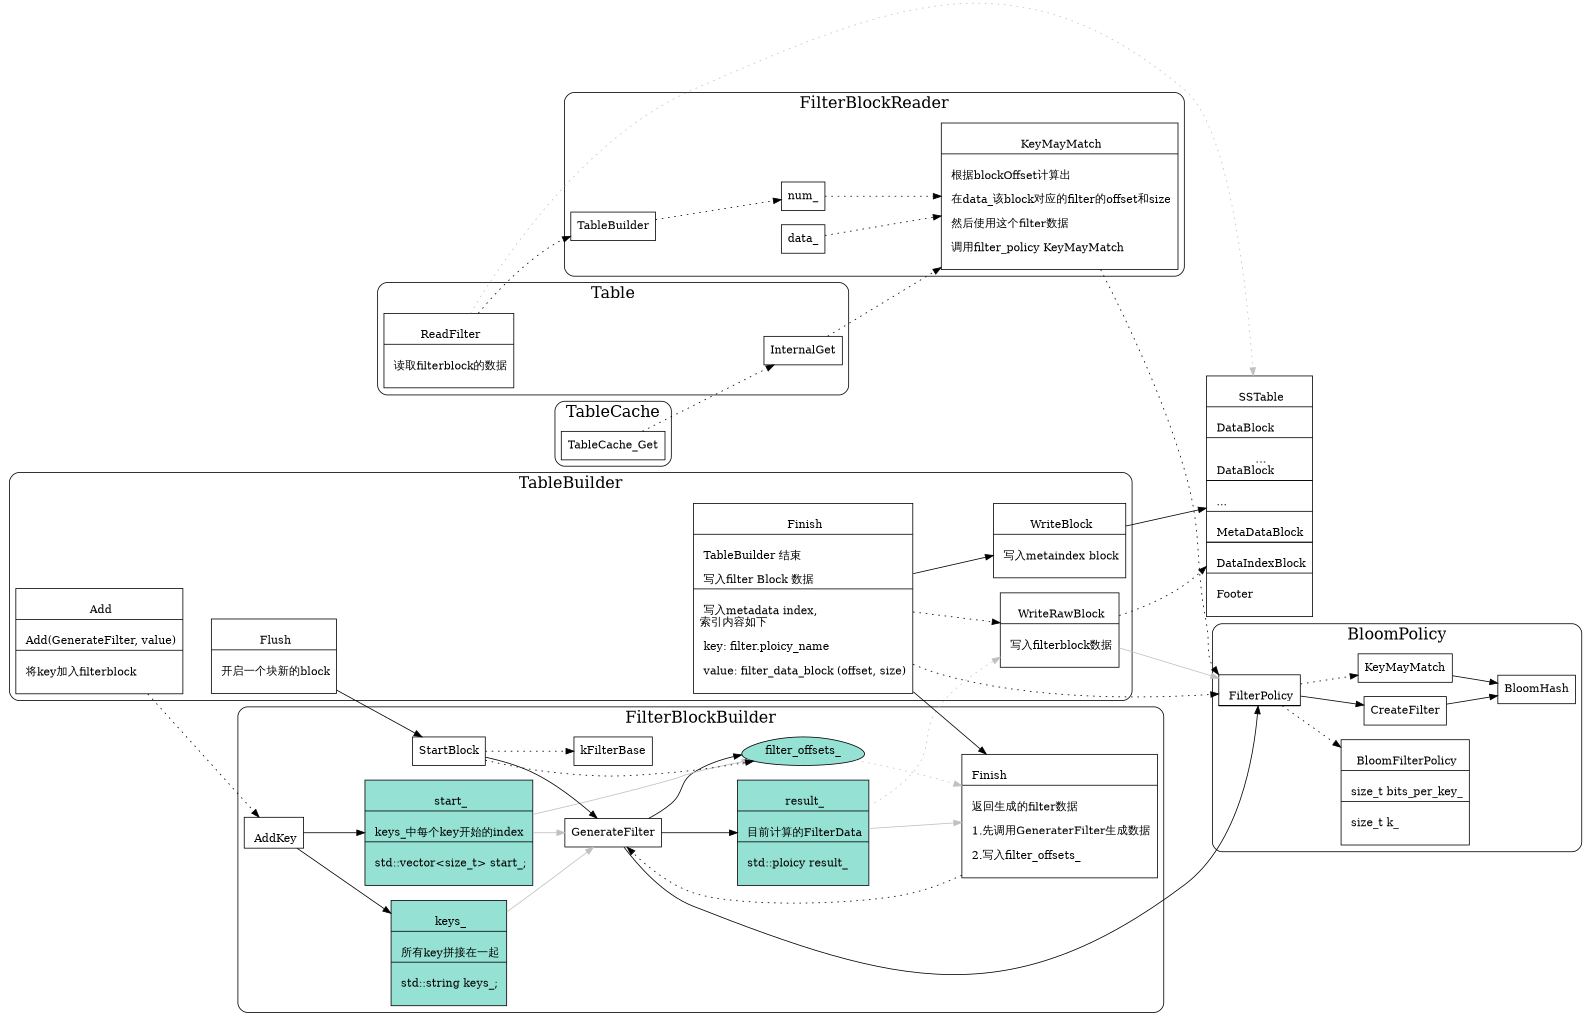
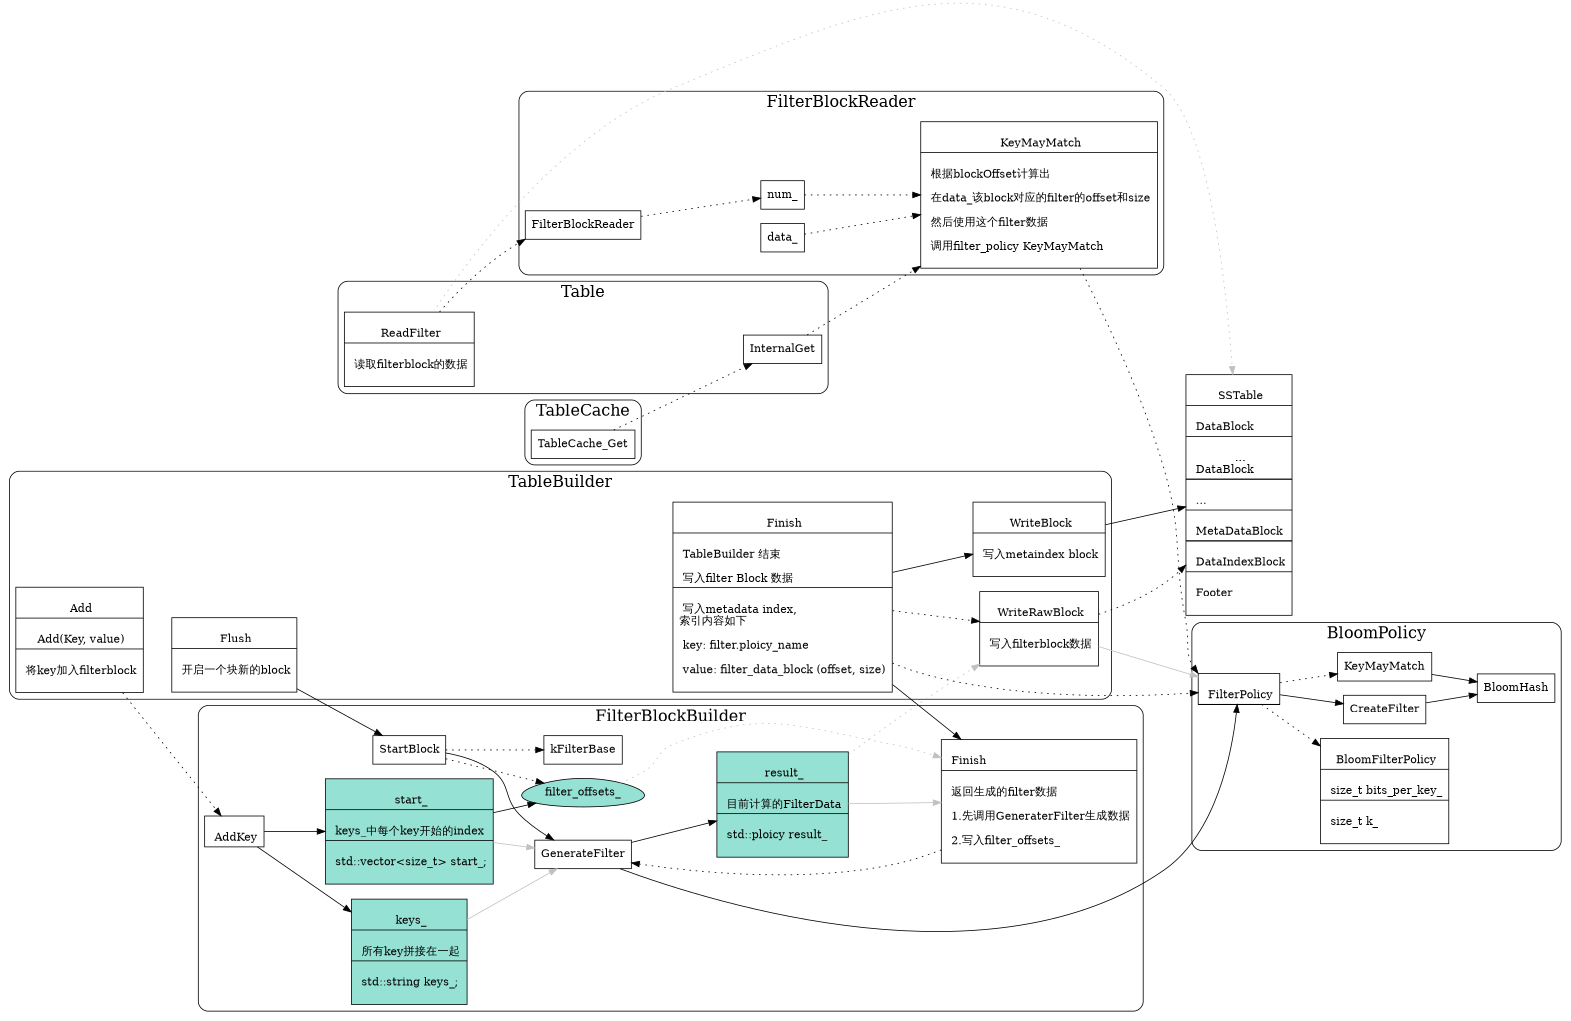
node "TableBuilder": label "TableBuilder" -> "FilterBlockReader"
node "Add": text "Add(GenerateFilter, value)" -> "Add(Key, value)"
edge "GenerateFilter" -> "filter_offsets_": removed
edge "start_" -> "filter_offsets_": color gray -> black
